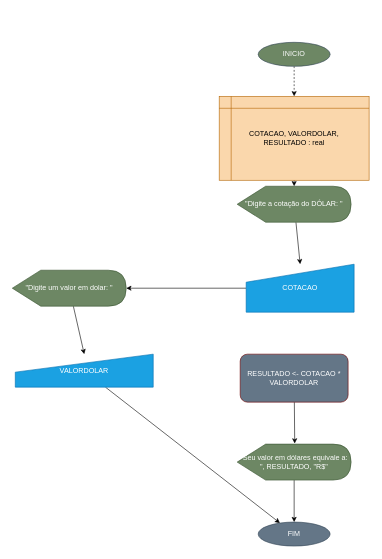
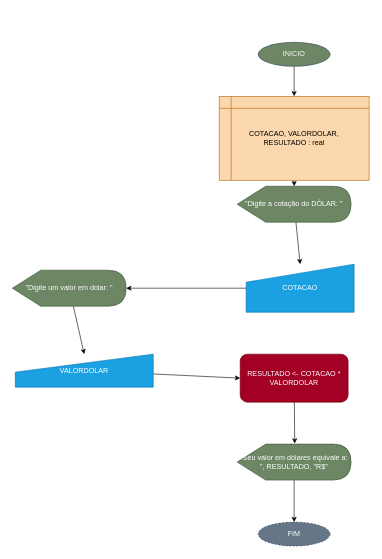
edge "INICIO" -> "COTACAO, VALORDOLAR, RESULTADO : real": style dashed -> solid
node "RESULTADO <- COTACAO * VALORDOLAR": fillcolor #647687 -> #a20025
edge "VALORDOLAR" -> "FIM": now "VALORDOLAR" -> "RESULTADO <- COTACAO * VALORDOLAR"
node "FIM": style solid -> dashed
